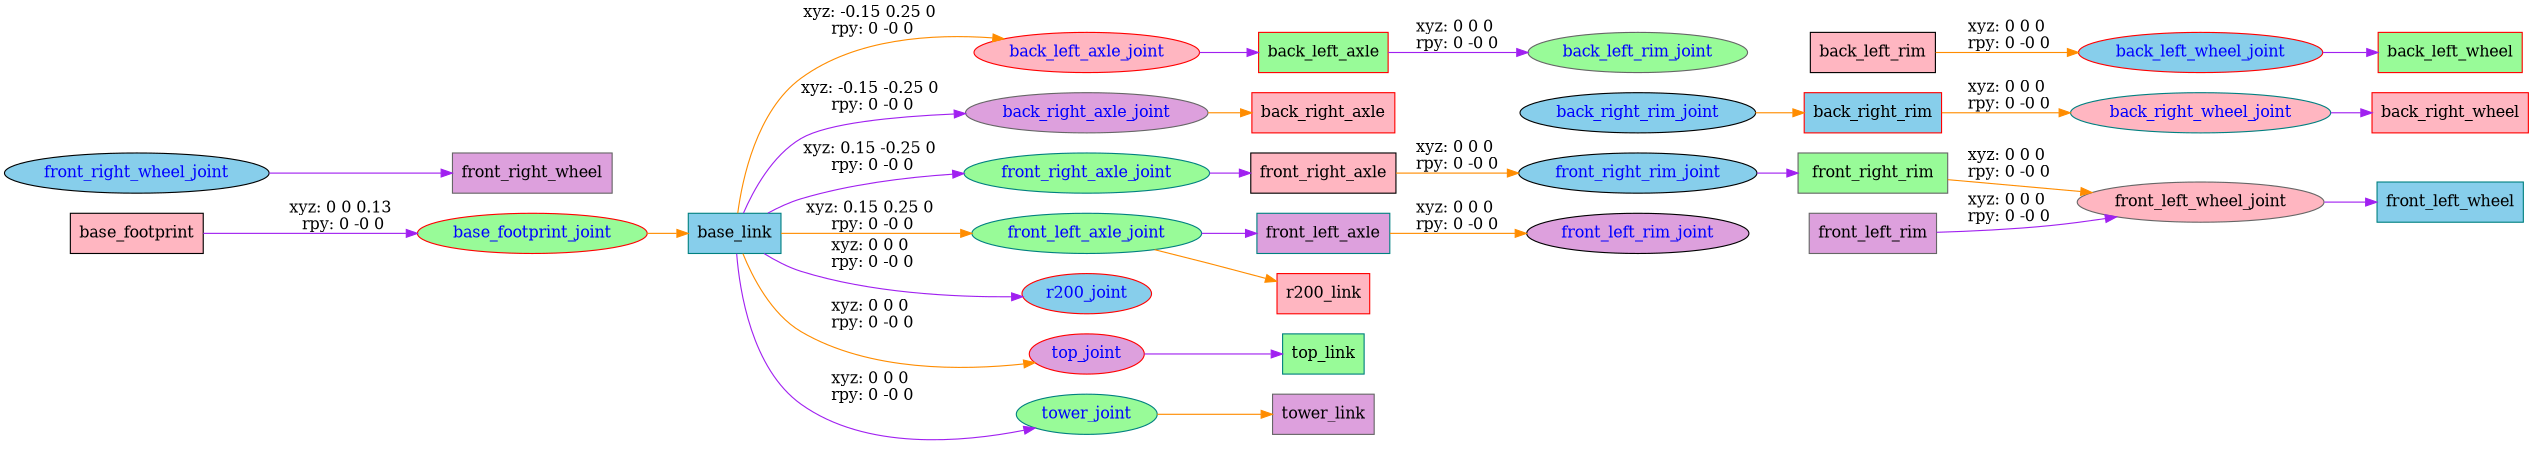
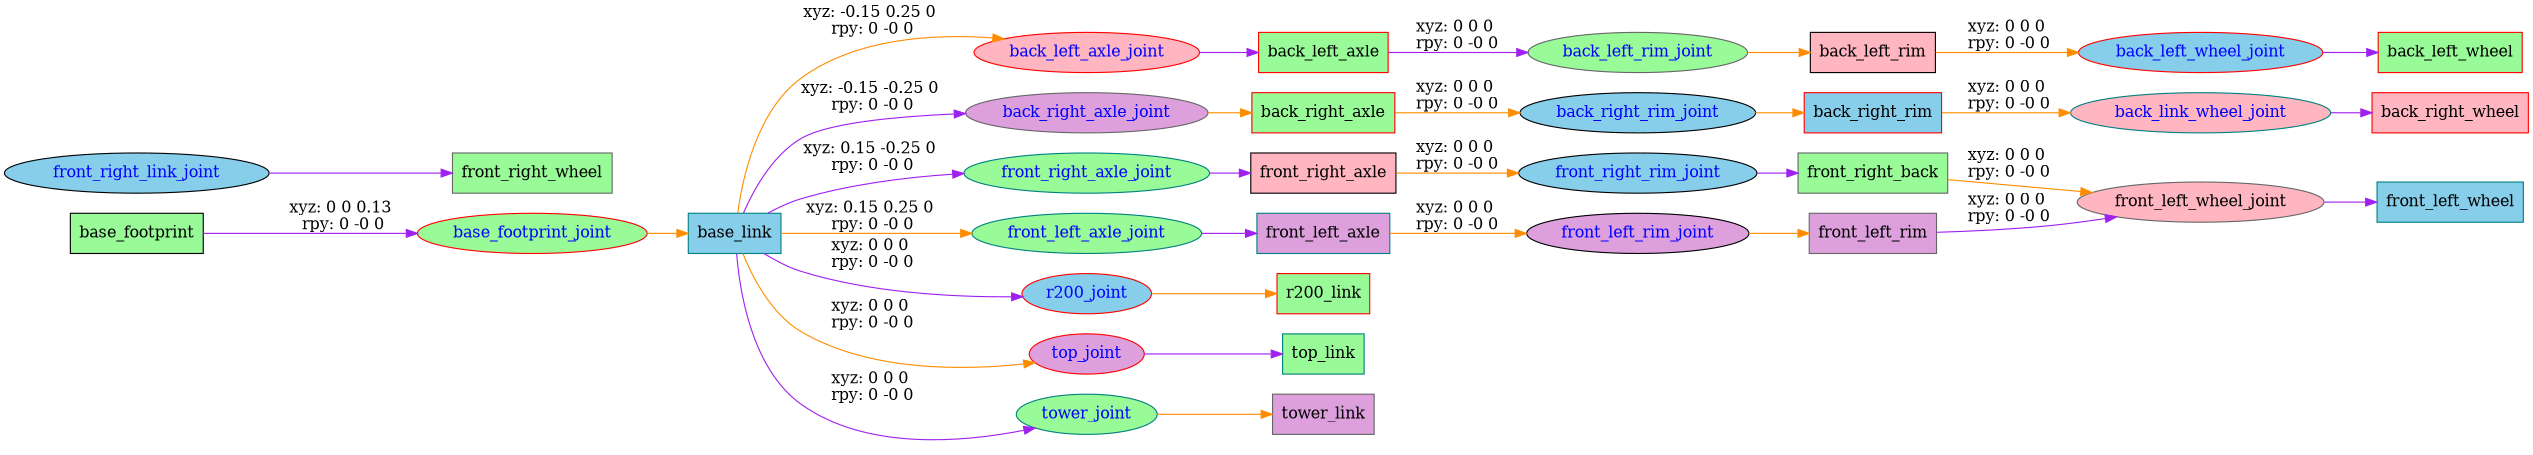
edge "back_left_rim_joint" -> "back_left_rim": added
node "back_right_axle": fillcolor lightpink -> palegreen
edge "back_right_axle" -> "back_right_rim_joint": added, label "xyz: 0 0 0 rpy: 0 -0 0"
node "back_right_wheel_joint": label "back_right_wheel_joint" -> "back_link_wheel_joint"
node "front_right_wheel_joint": label "front_right_wheel_joint" -> "front_right_link_joint"
node "front_right_wheel": fillcolor plum -> palegreen
node "front_right_rim": label "front_right_rim" -> "front_right_back"
node "base_footprint": fillcolor lightpink -> palegreen
edge "front_left_rim_joint" -> "front_left_rim": added
edge "front_left_axle_joint" -> "r200_link": now "r200_joint" -> "r200_link"
node "r200_link": fillcolor lightpink -> palegreen
